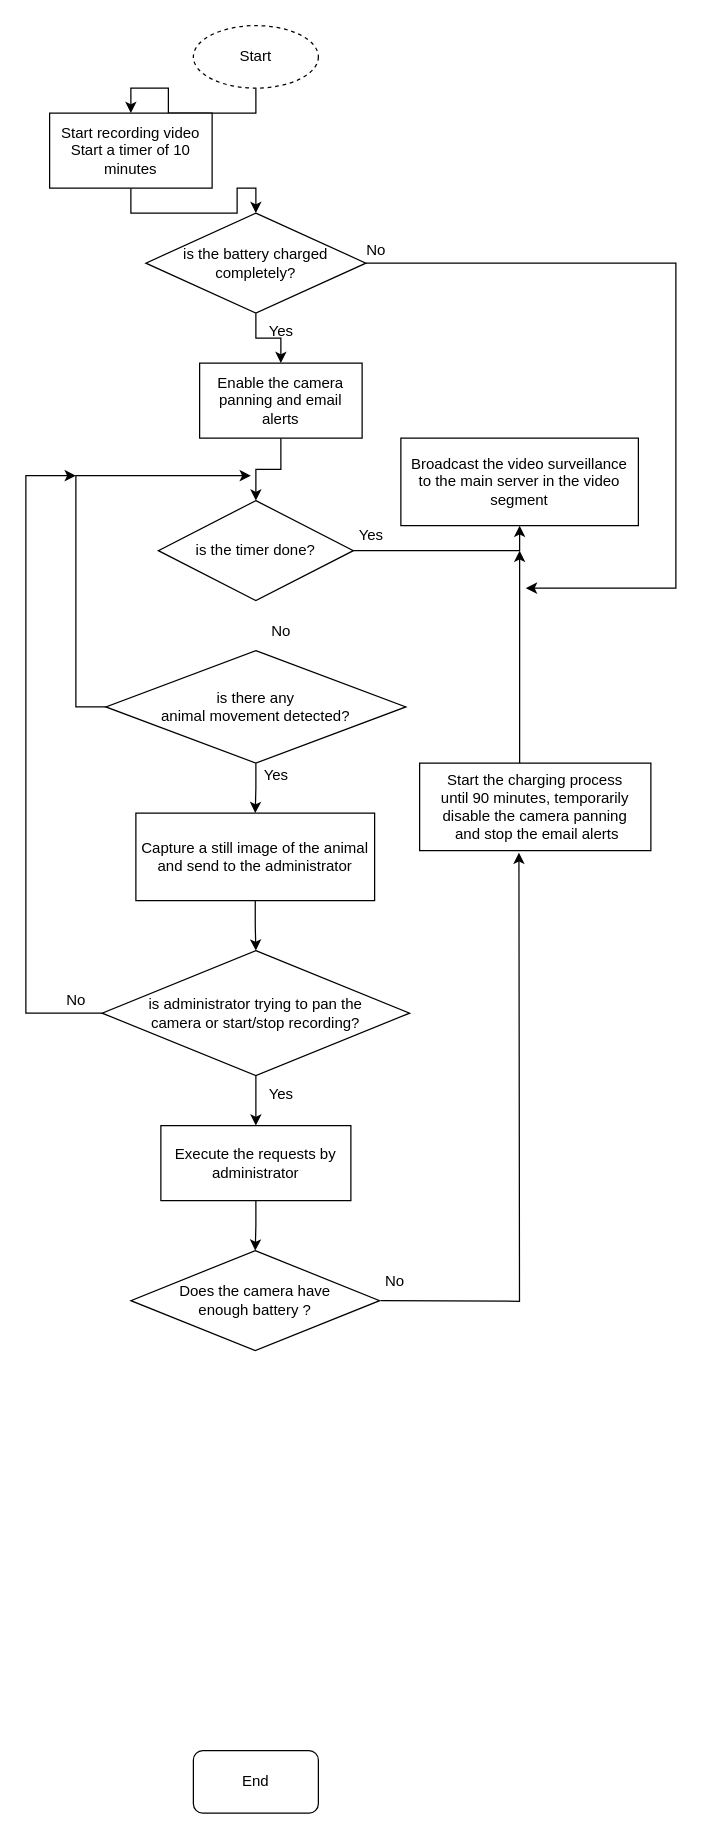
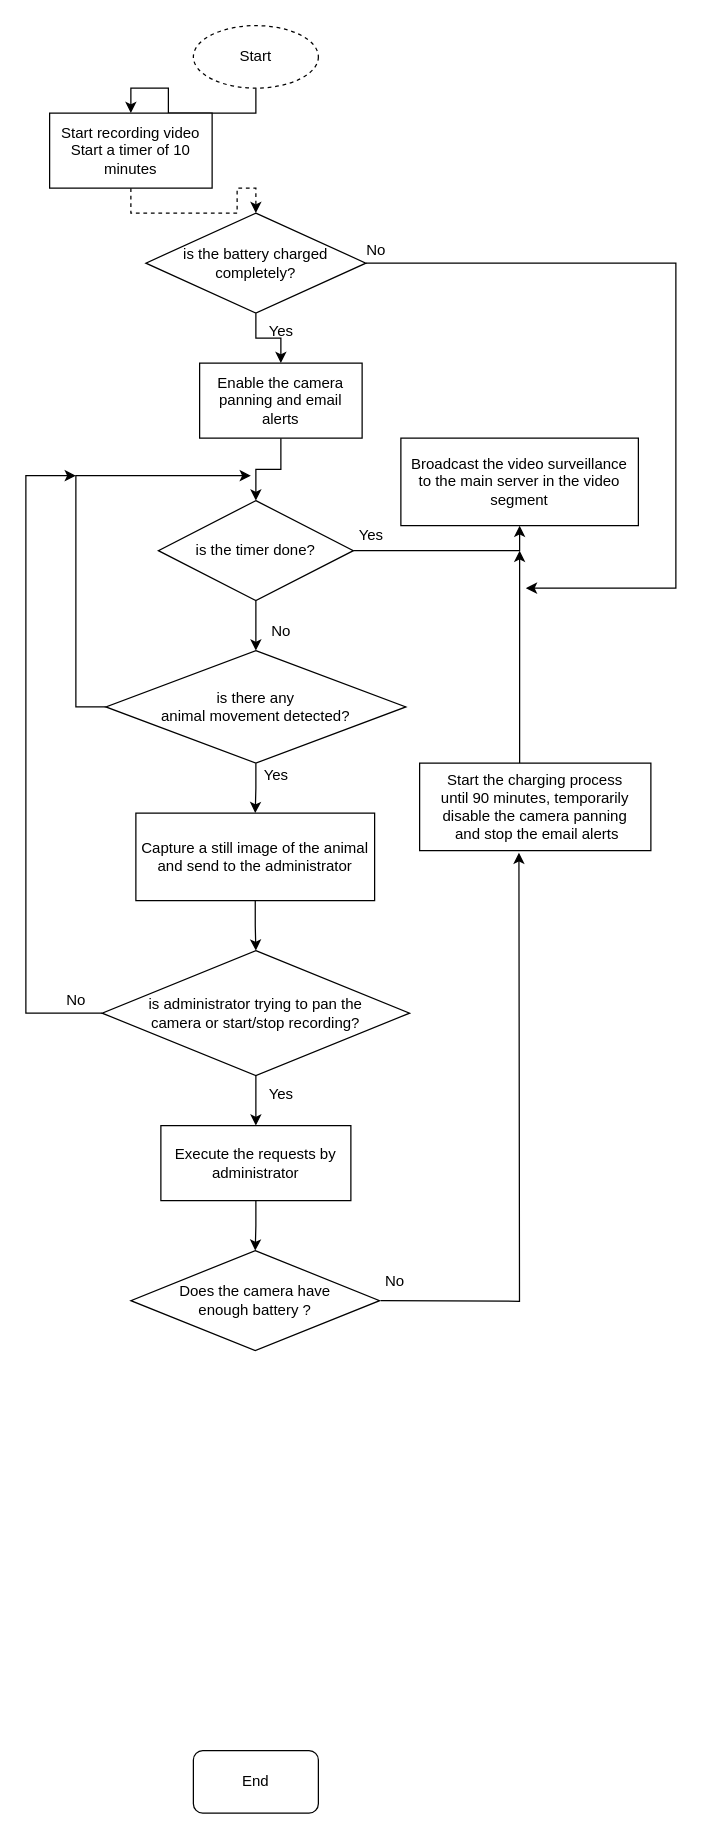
edge "Start recording video Start a timer of 10 minutes" -> "is the battery charged completely?": style solid -> dashed
edge "is the timer done?" -> "is there any animal movement detected?": added
